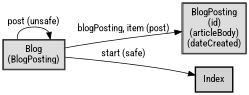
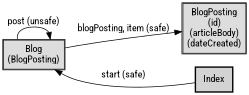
edge "Blog" -> "BlogPosting": label "blogPosting, item (post)" -> "blogPosting, item (safe)"
edge "Blog" -> "Index": reversed
